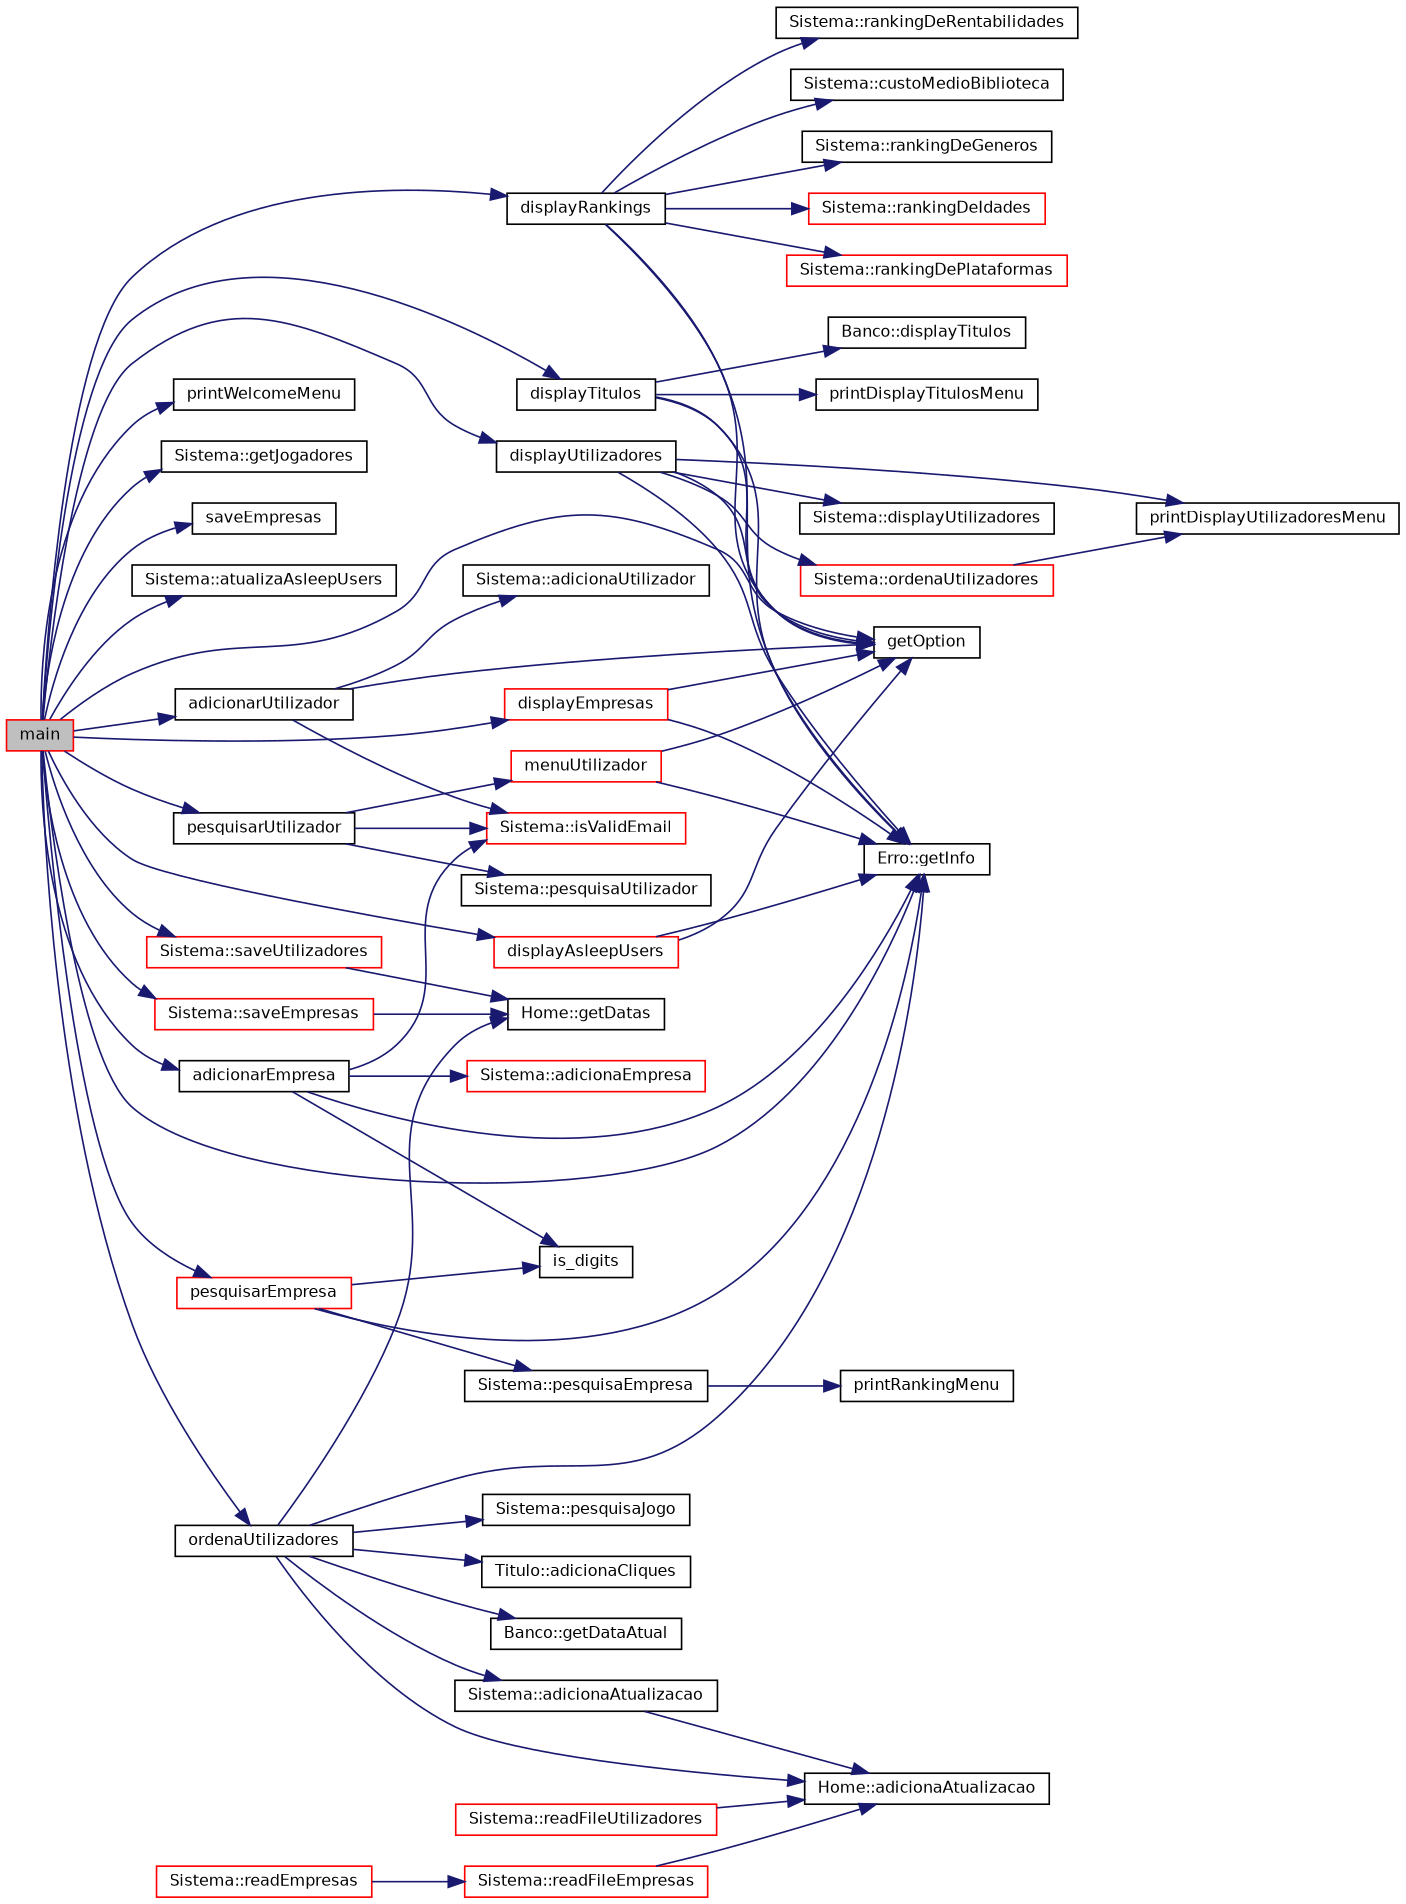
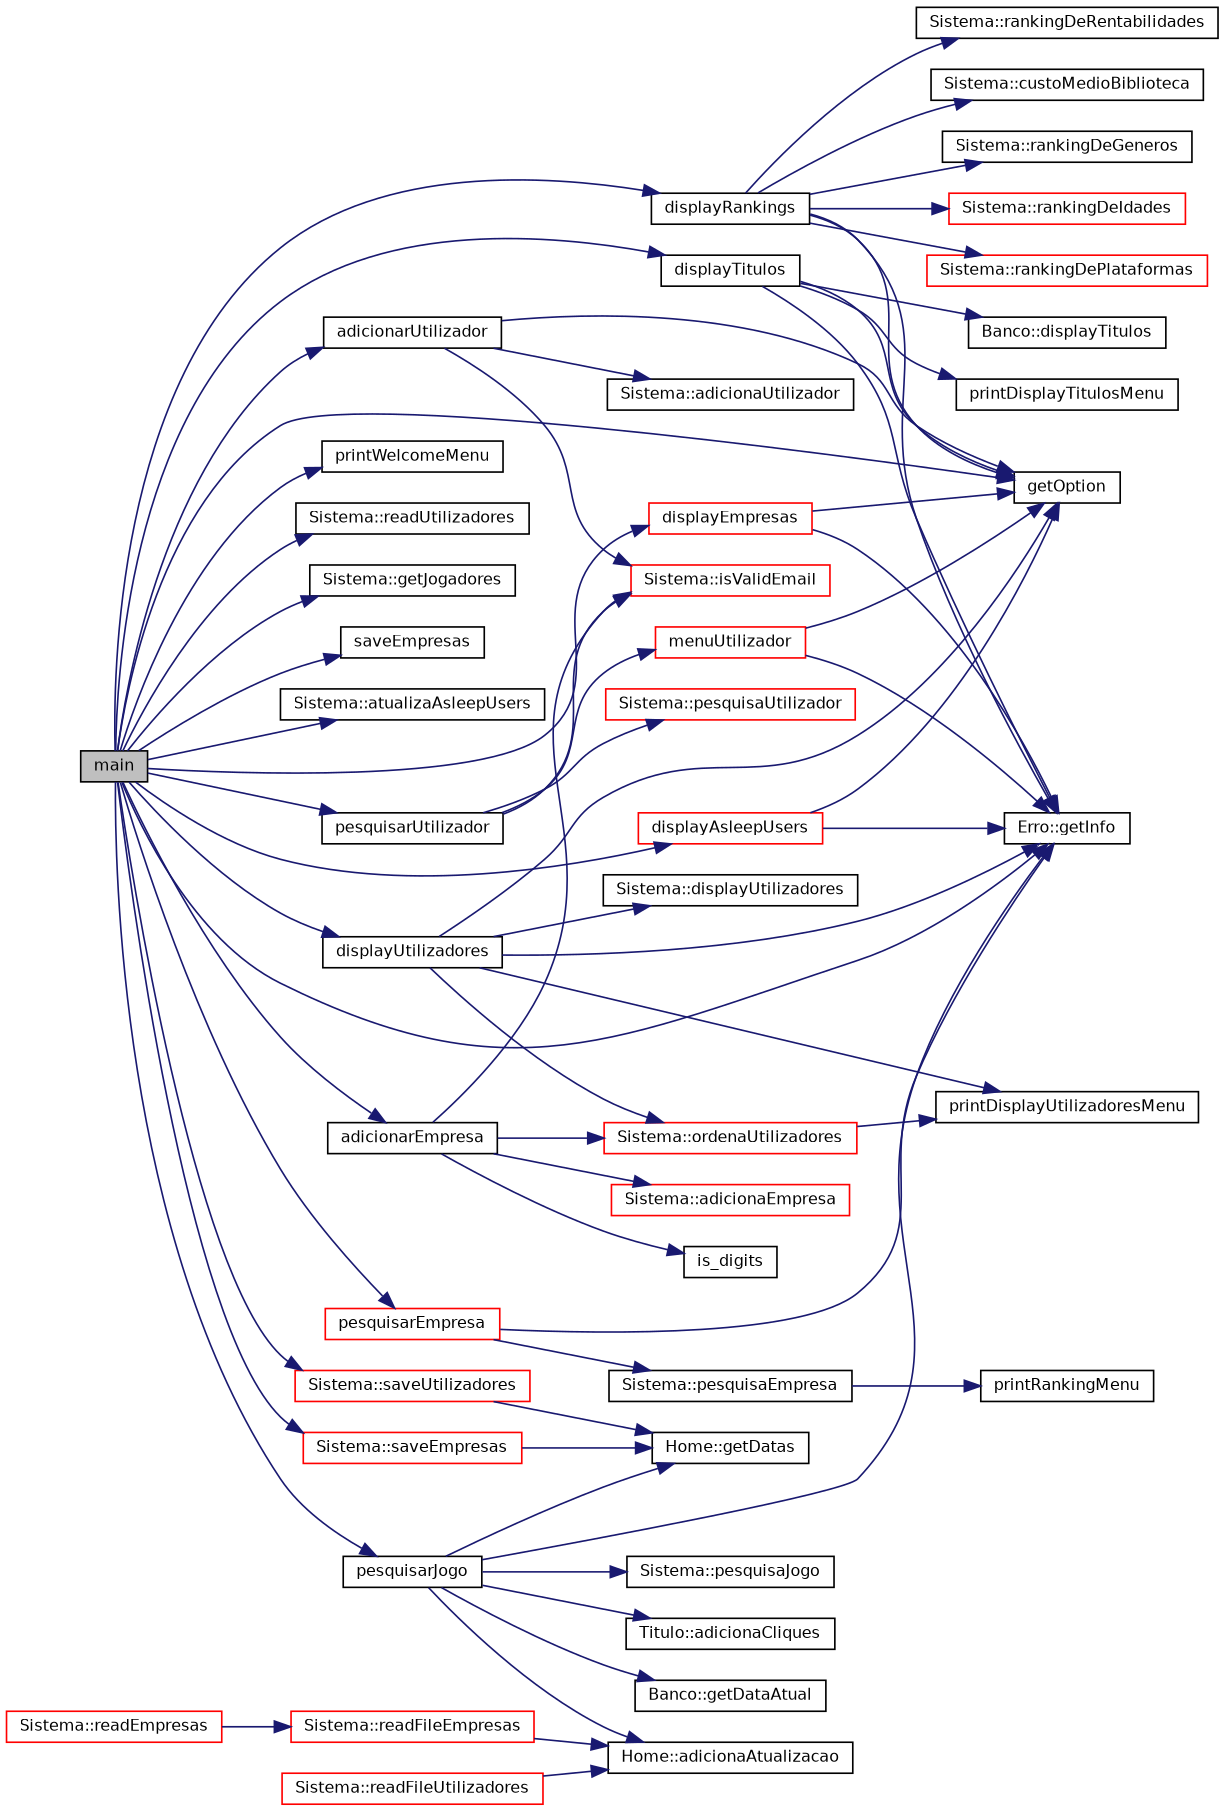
node "Sistema::readUtilizadores": added
node "main": color red -> black
node "Sistema::pesquisaUtilizador": color black -> red
edge "adicionarEmpresa" -> "Erro::getInfo": now "adicionarEmpresa" -> "Sistema::ordenaUtilizadores"
edge "pesquisarEmpresa" -> "is_digits": removed
node "ordenaUtilizadores": label "ordenaUtilizadores" -> "pesquisarJogo"
node "Sistema::adicionaAtualizacao": removed
